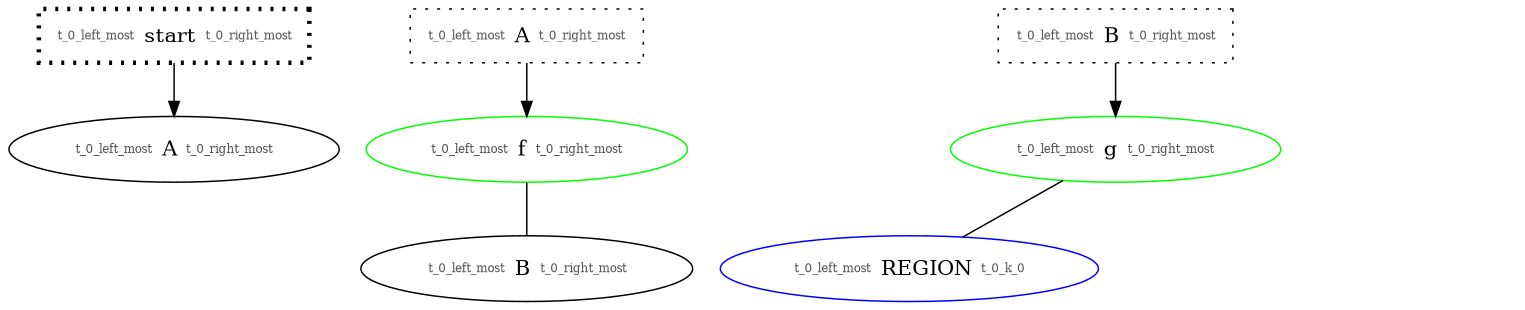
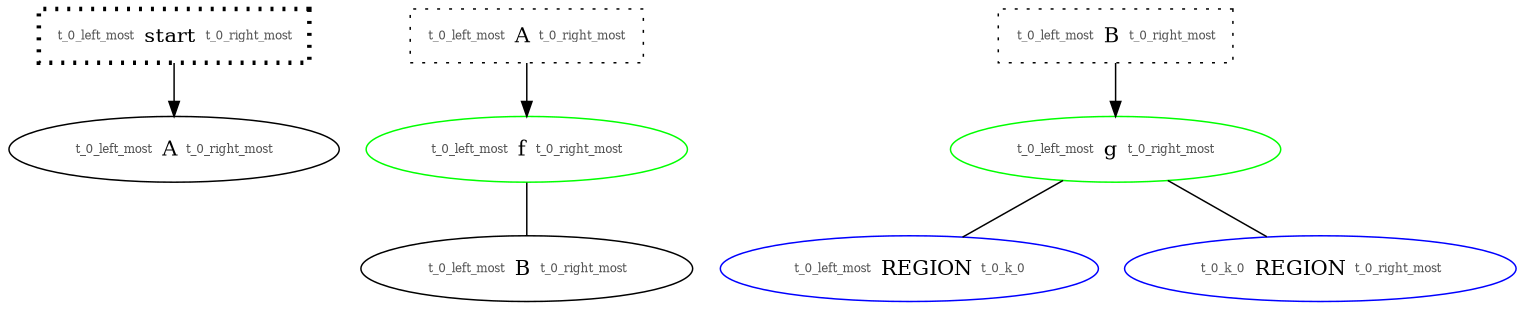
node "t_0_k_0": added
